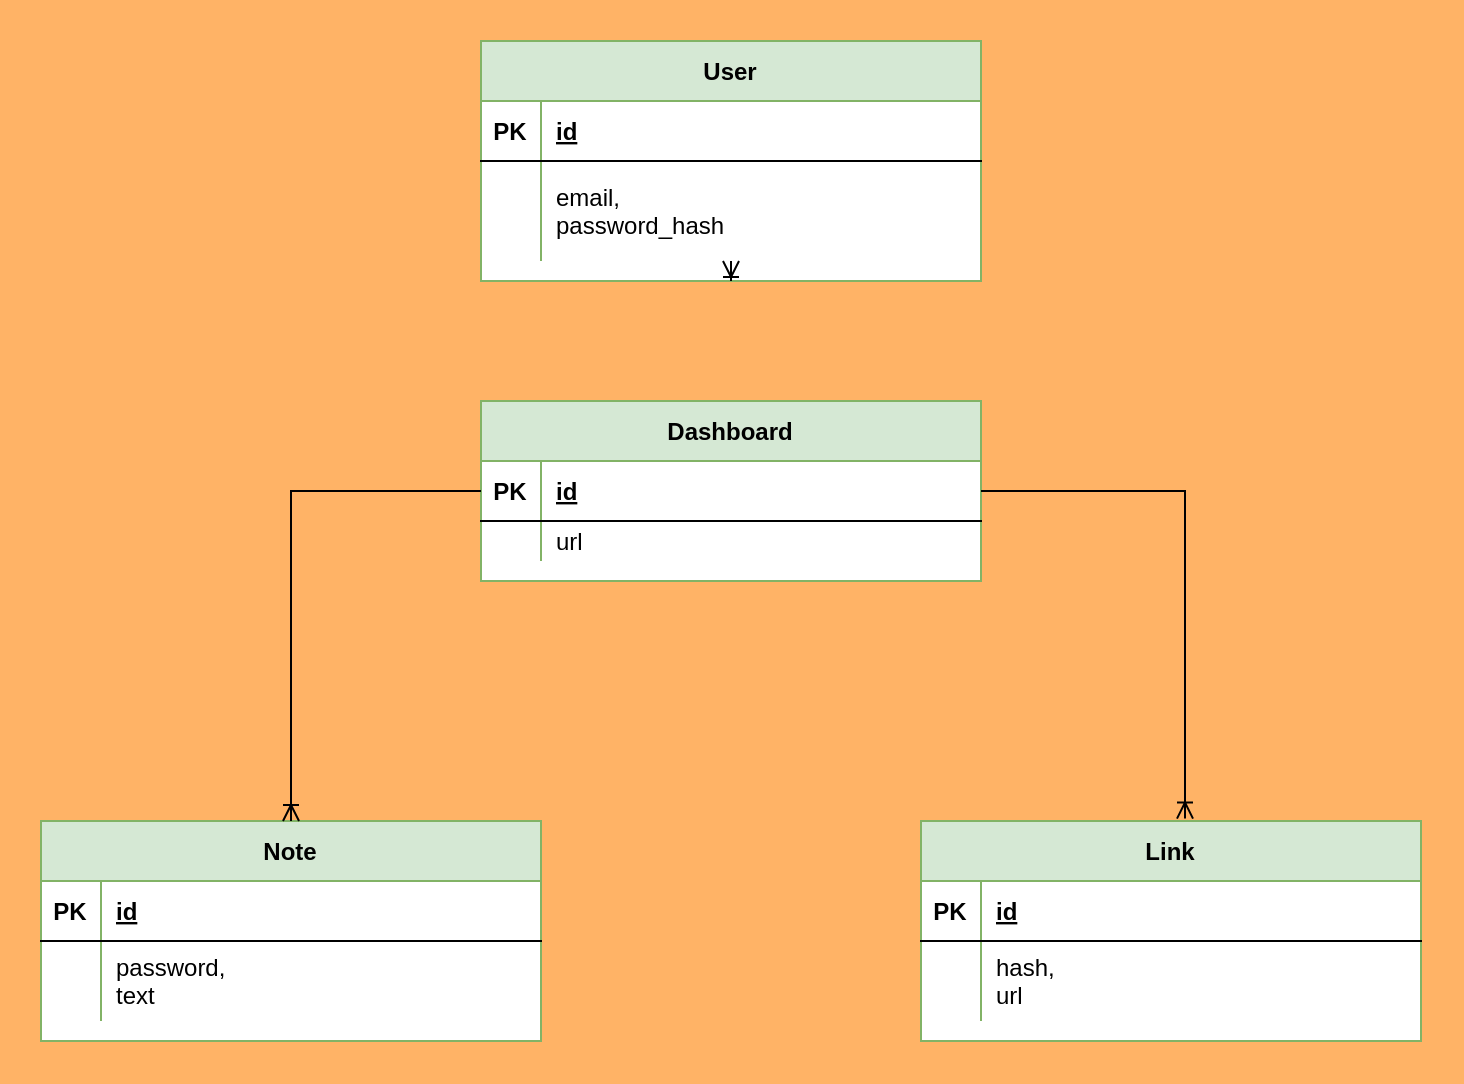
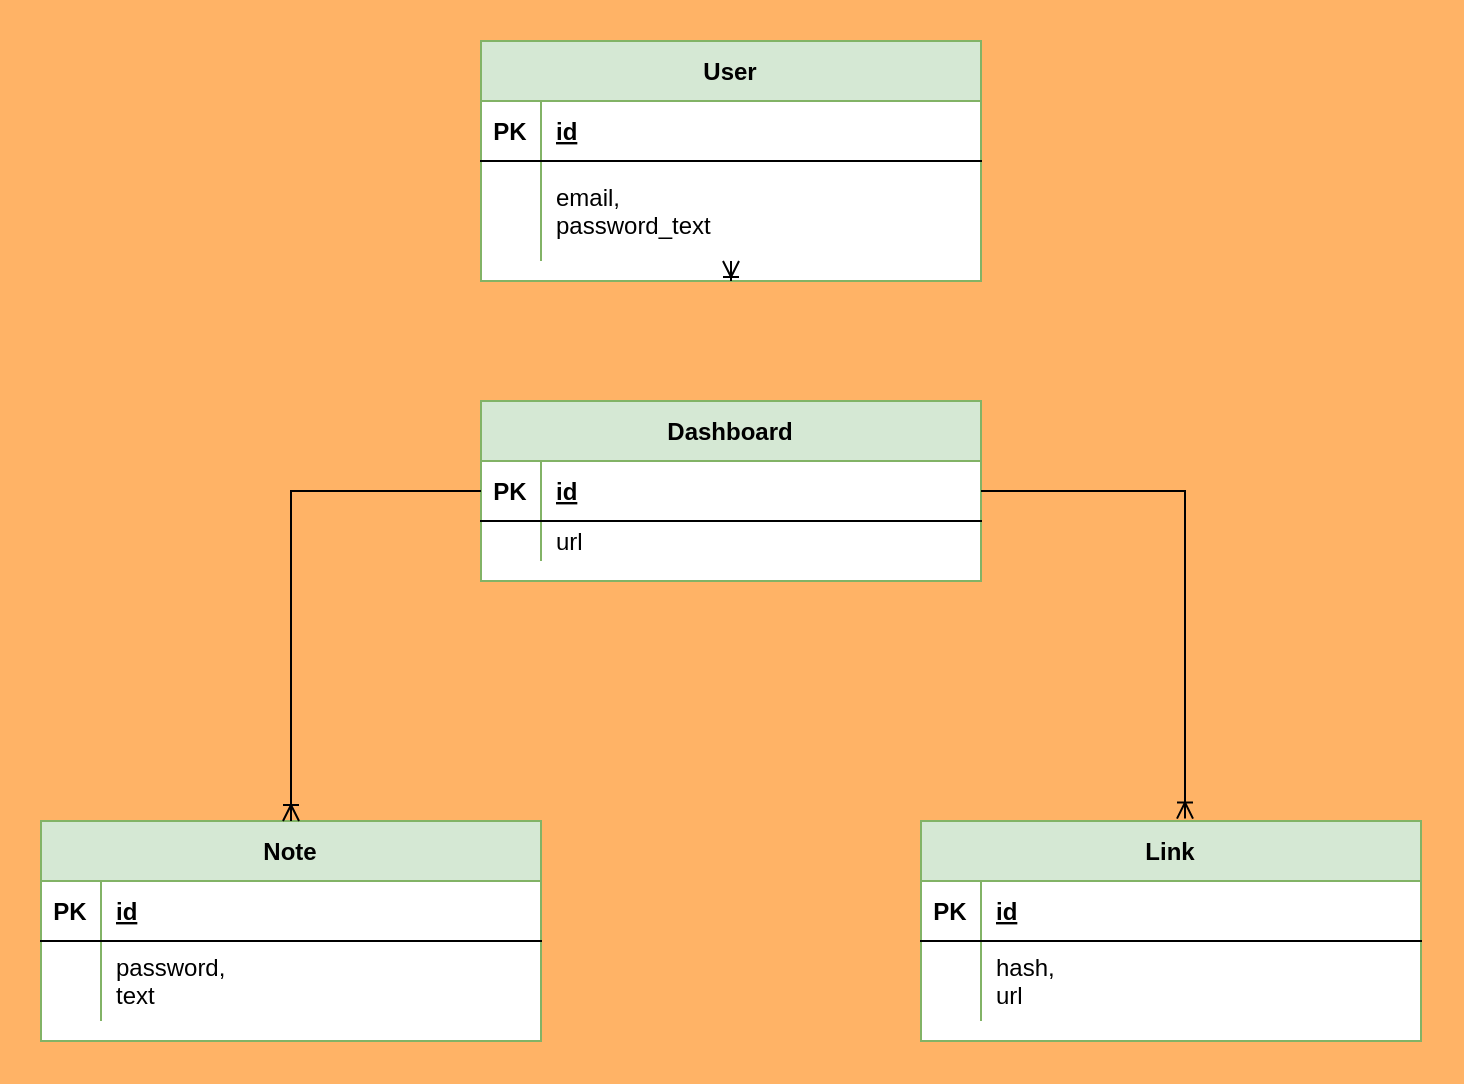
node "email, password_hash": label "email, password_hash" -> "email, password_text"
